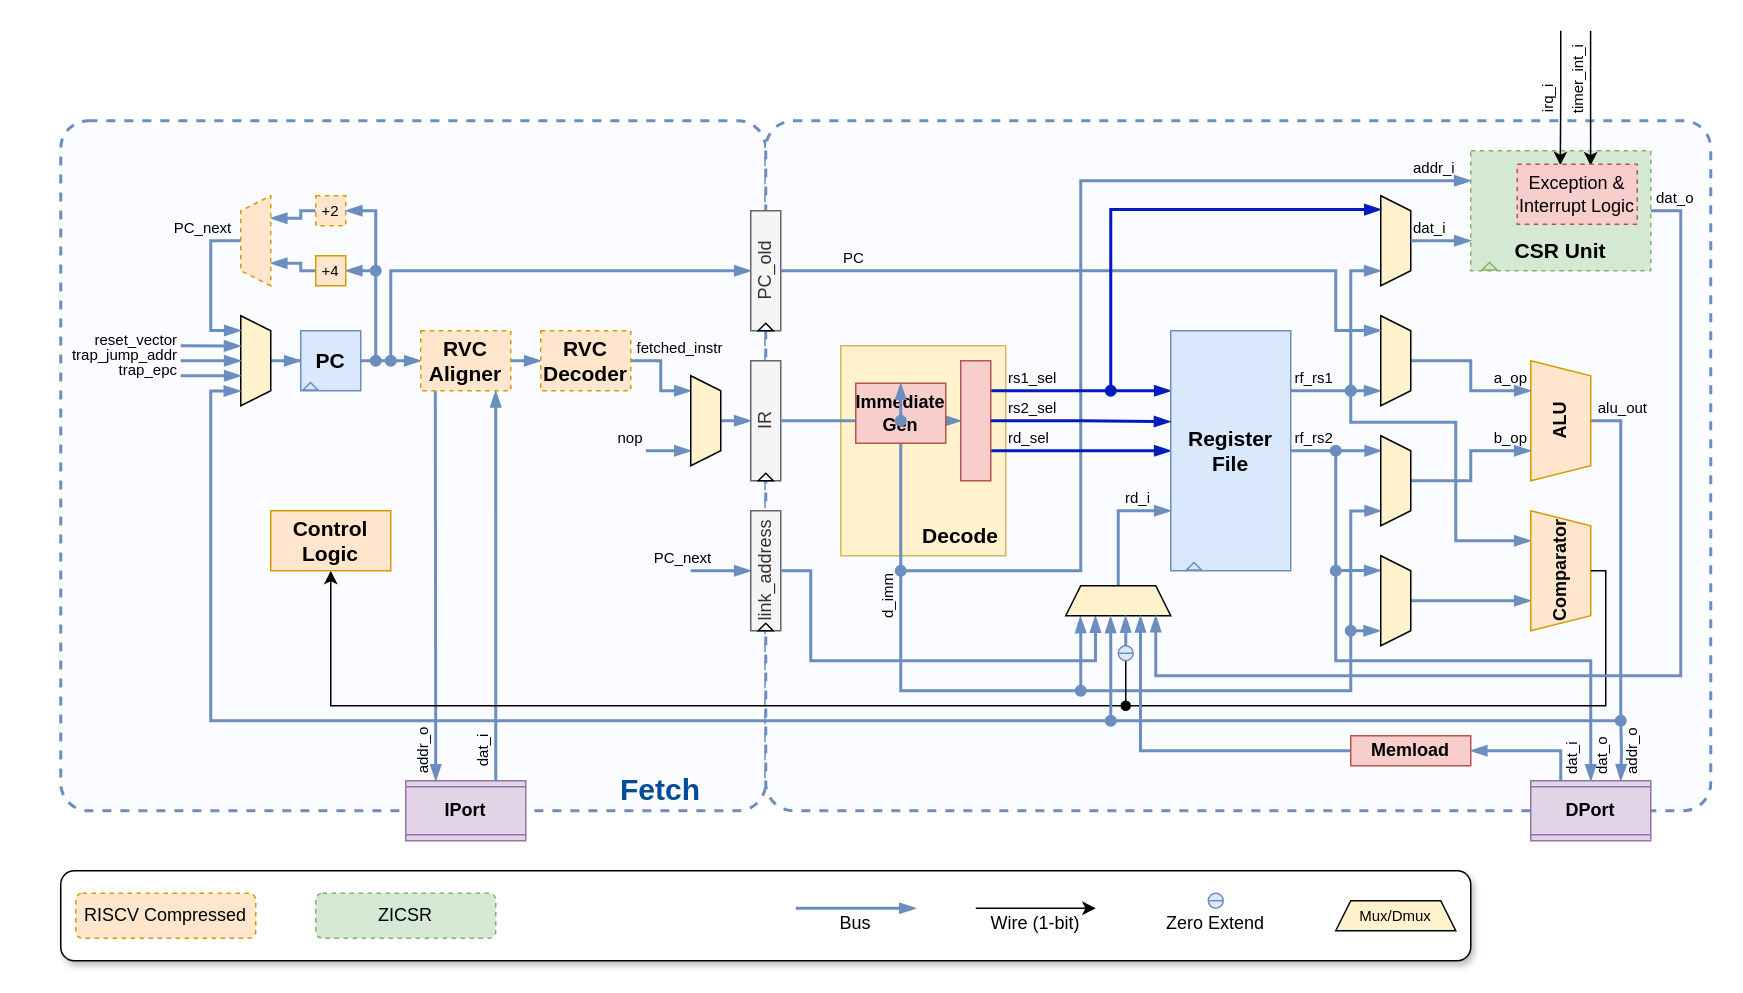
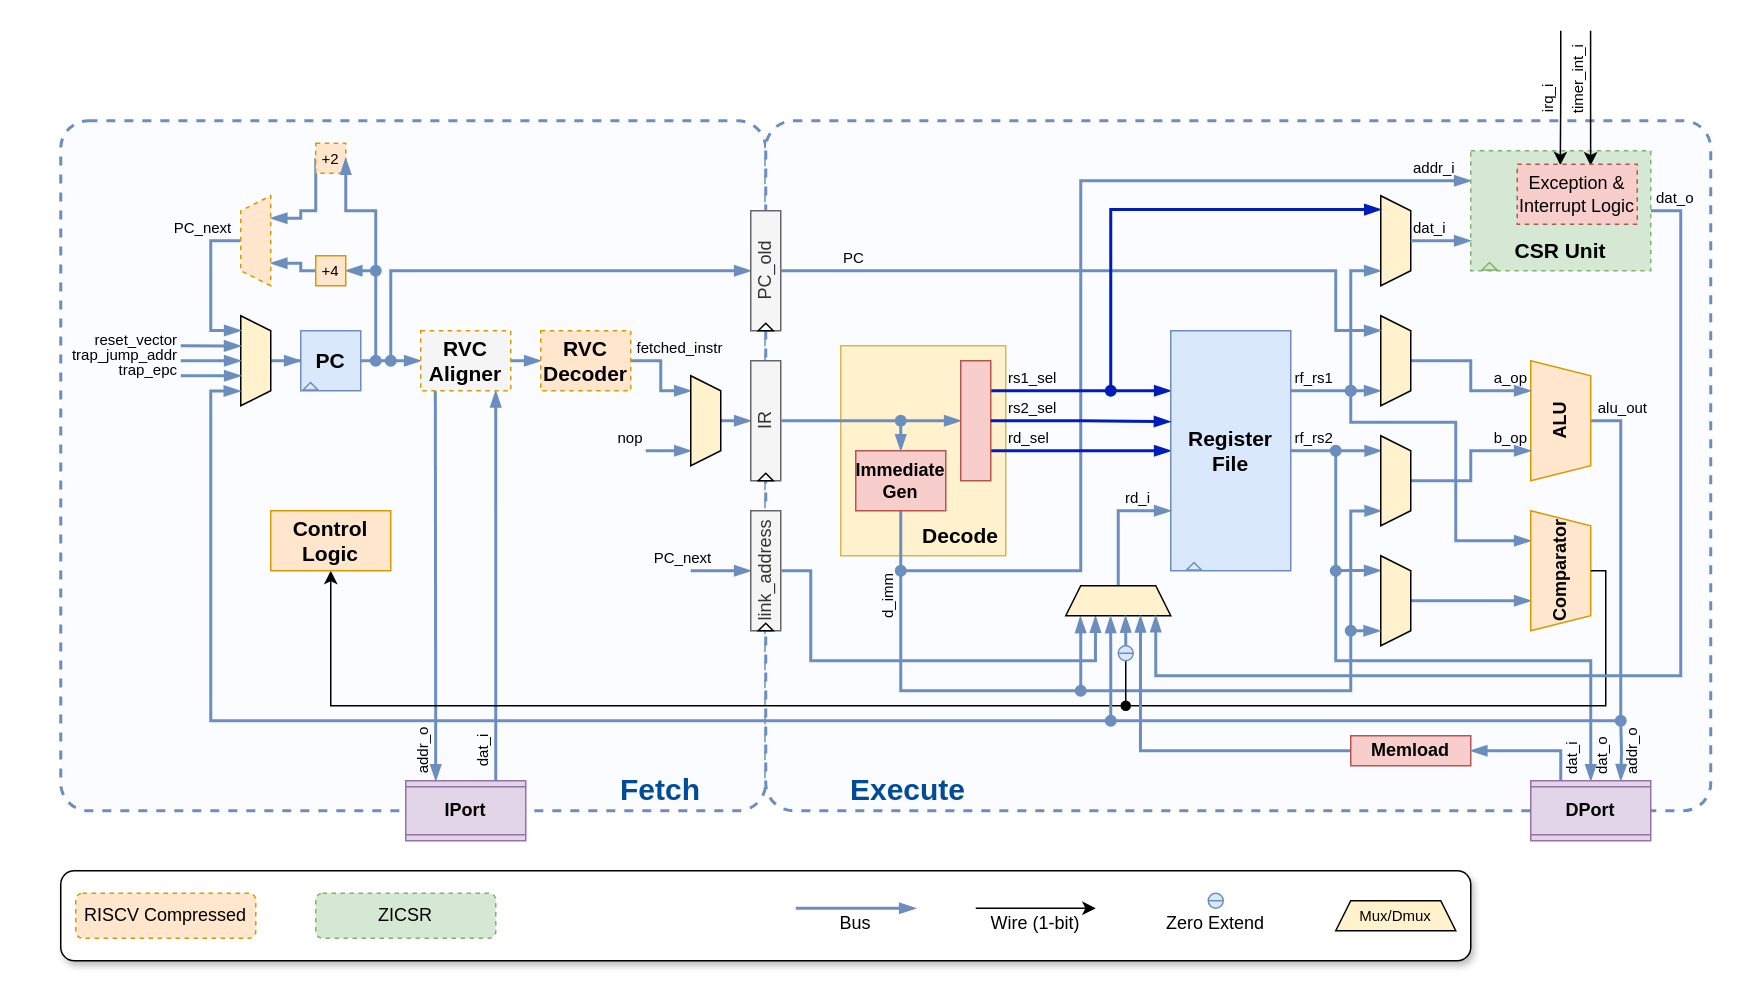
node "+2": moved (331, 211) -> (331, 158)
node "RVCAligner": fillcolor #ffe6cc -> #f5f5f5
node "Immediate Gen": moved (901, 413) -> (901, 481)
node "Execute": added
